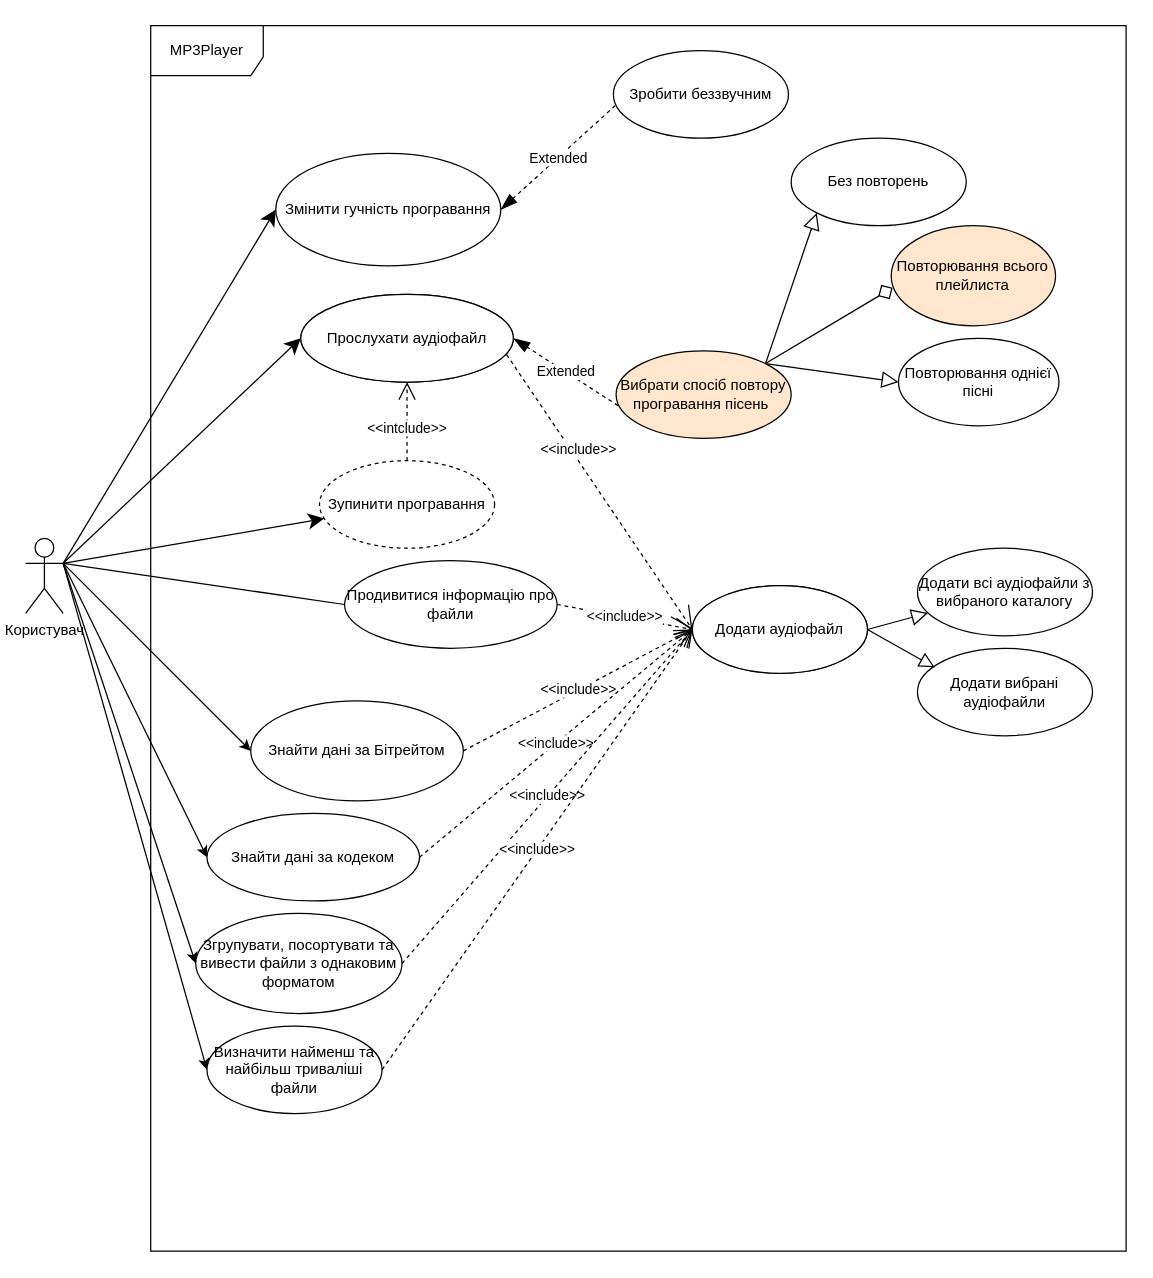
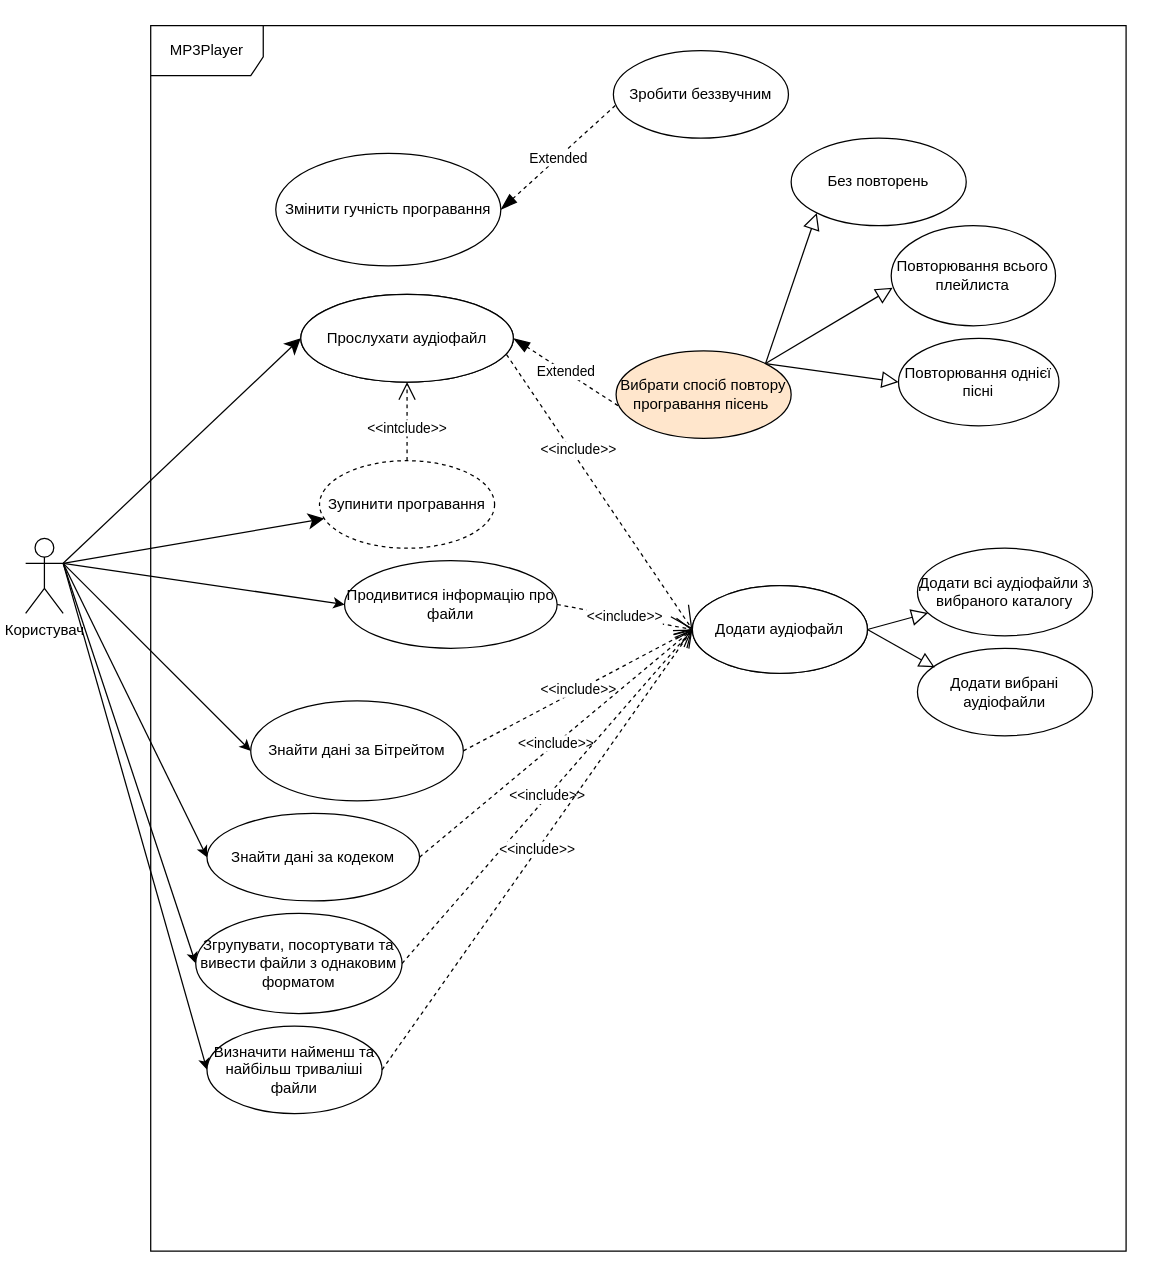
node "Повторювання всього плейлиста": fillcolor #ffe6cc -> #ffffff
edge "Вибрати спосіб повтору програвання пісень" -> "Повторювання всього плейлиста": arrowhead diamond -> block
edge "Користувач" -> "Змінити гучність програвання": removed
edge "Користувач" -- "Продивитися інформацію про файли": arrowhead none -> classic
